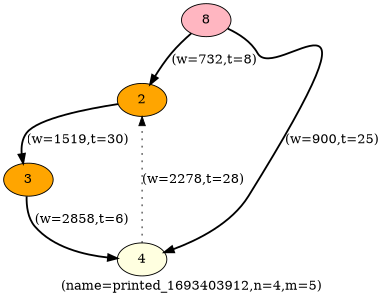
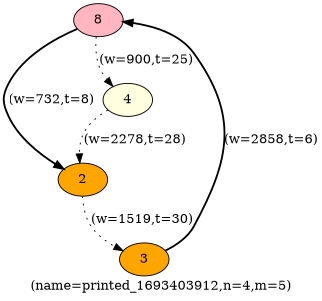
edge "2" -> "3": style bold -> dotted
edge "8" -> "4": style bold -> dotted
edge "3" -> "4": now "3" -> "8"
